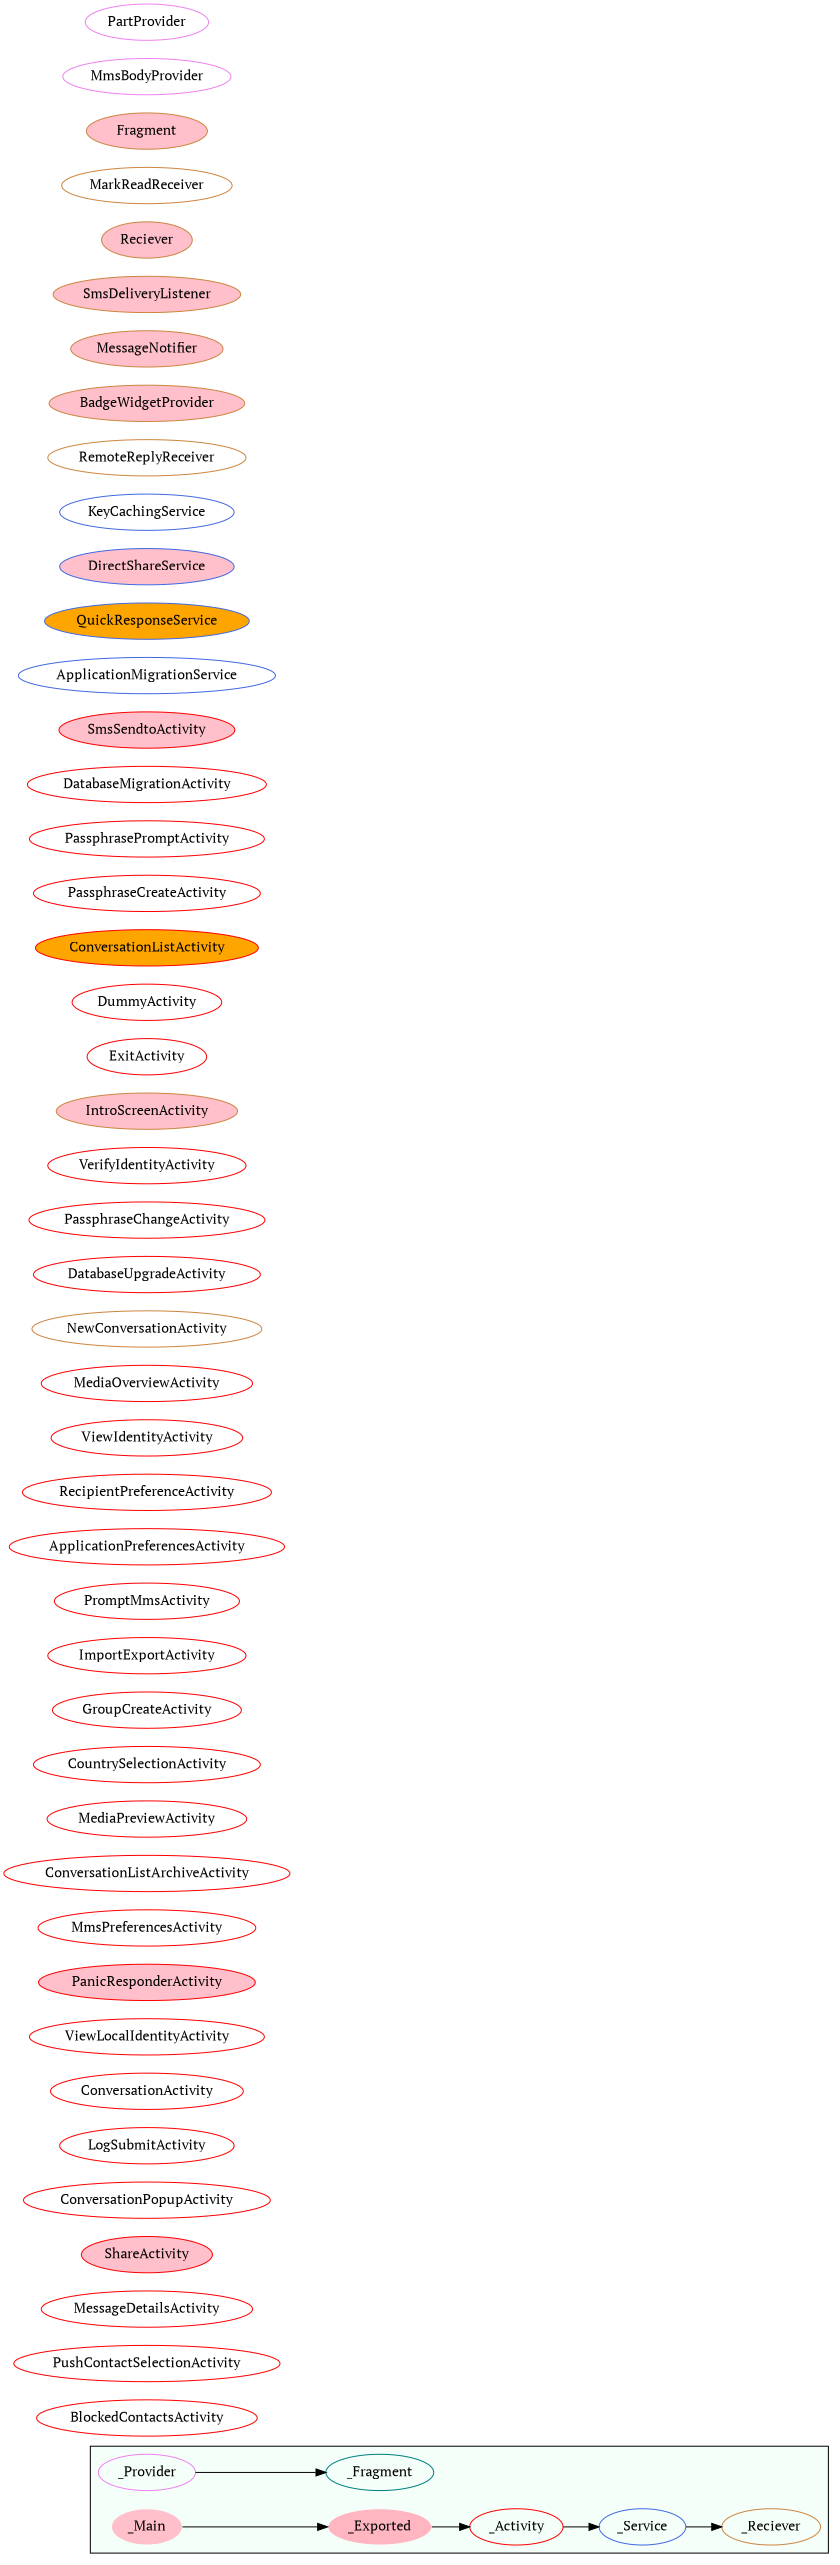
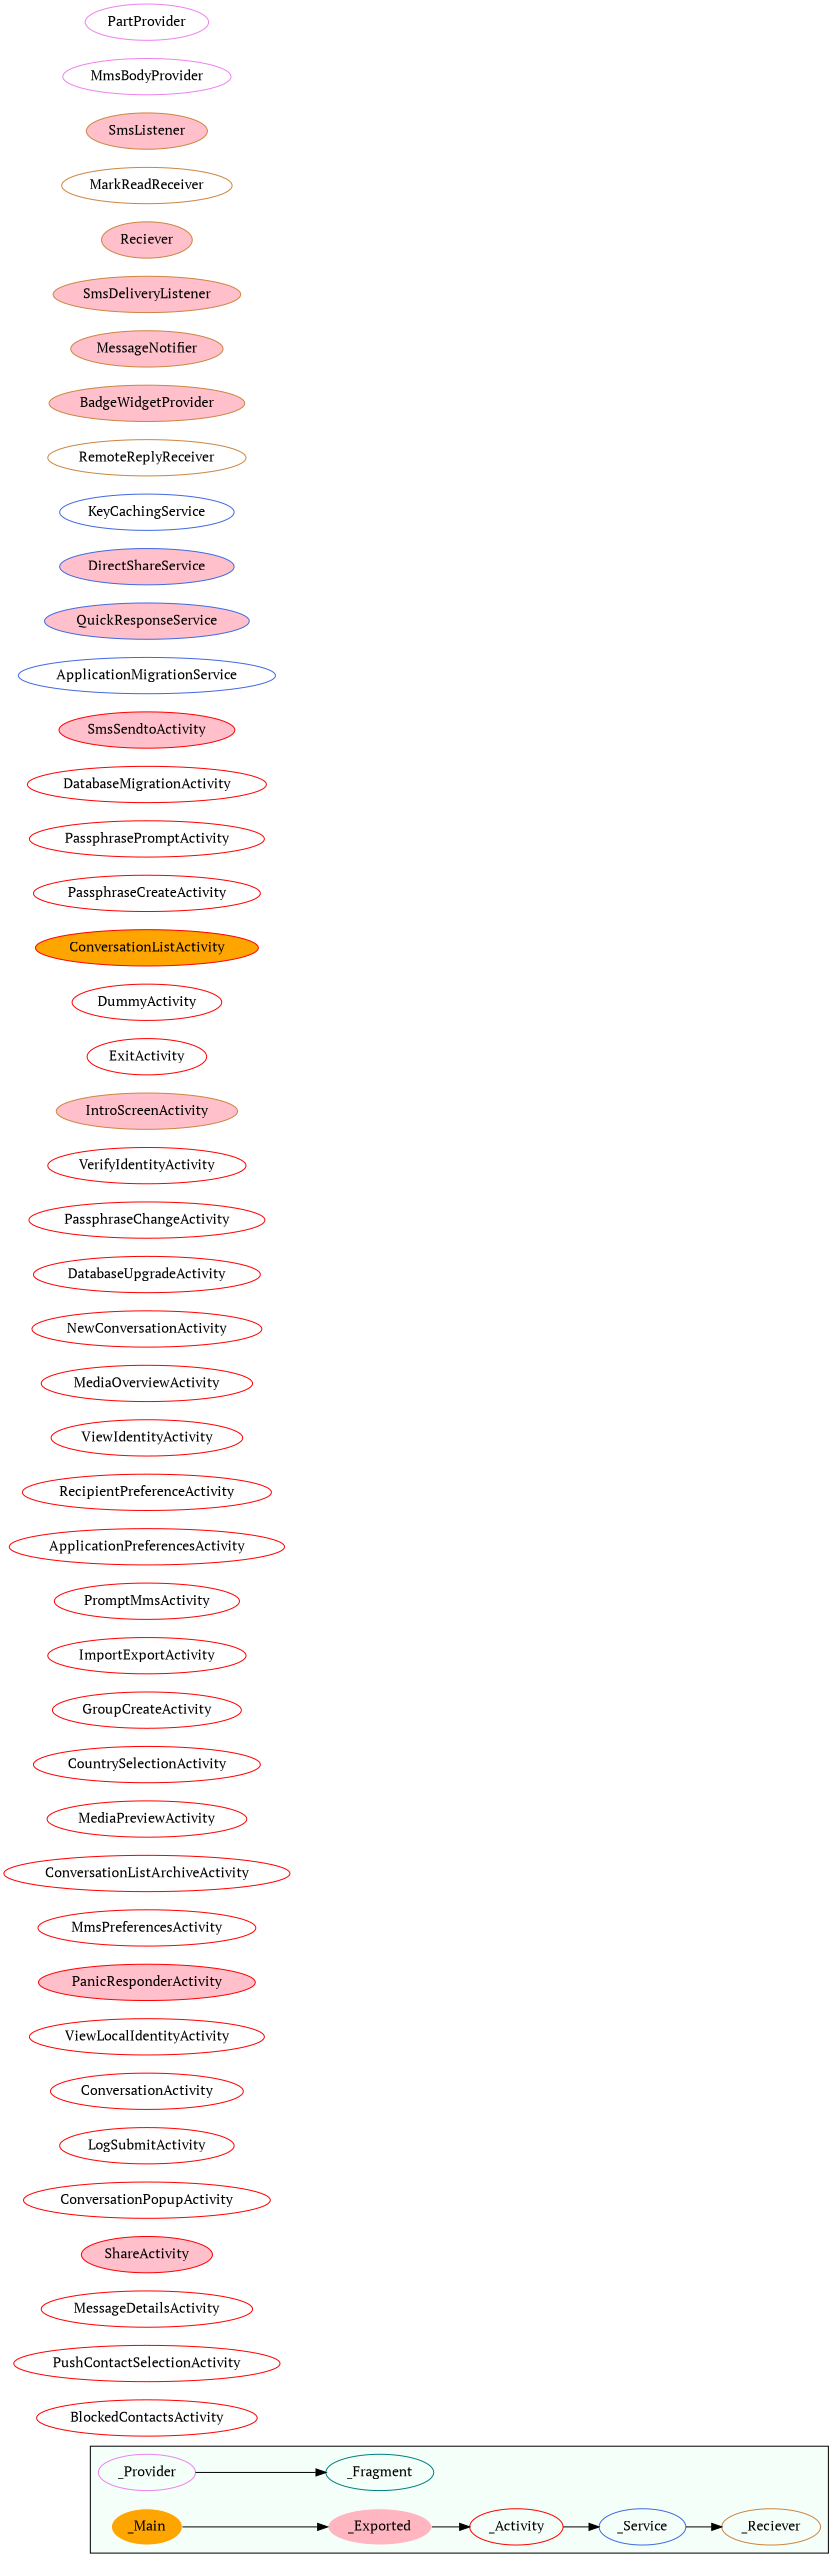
node "Fragment": label "Fragment" -> "SmsListener"
node "QuickResponseService": fillcolor orange -> pink
node "NewConversationActivity": color peru -> red
node "_Main": fillcolor pink -> orange
